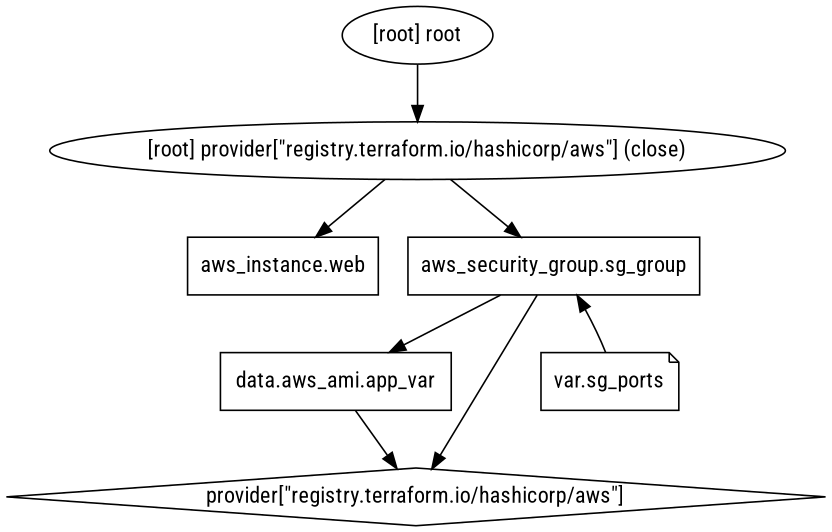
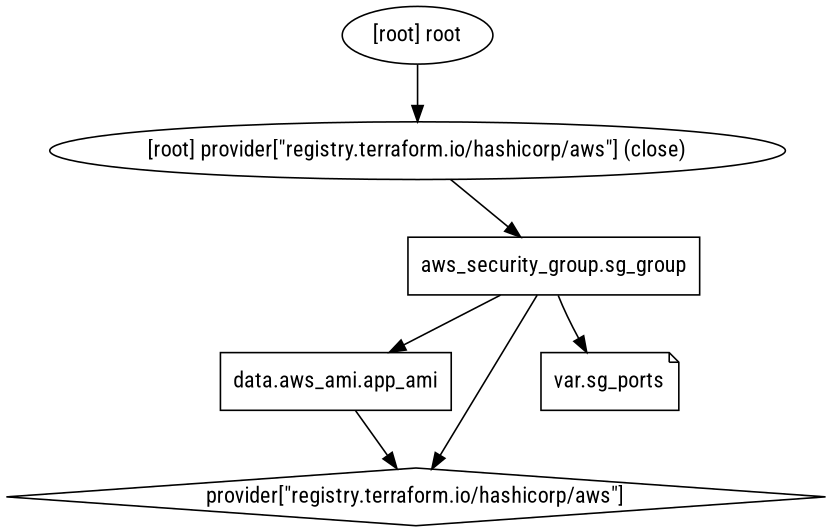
node "aws_instance.web": removed
edge "var.sg_ports" -> "aws_security_group.sg_group": reversed
node "data.aws_ami.app_var": label "data.aws_ami.app_var" -> "data.aws_ami.app_ami"
